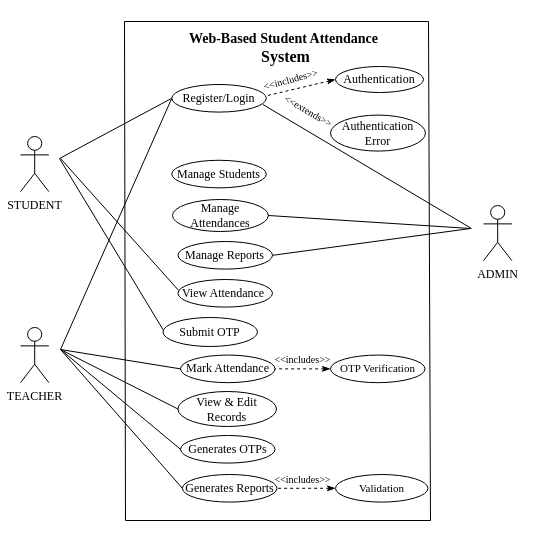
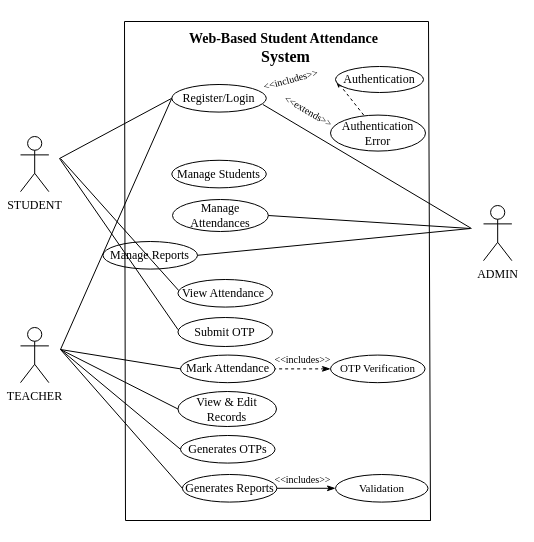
edge "Register/Login" -> "Authentication": now "Authentication Error" -> "Authentication"
node "Manage Reports": moved (225, 255) -> (150, 255)
node "Submit OTP": moved (210, 332) -> (225, 332)
edge "Generates Reports" -> "Validation": style dashed -> solid
